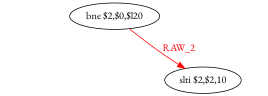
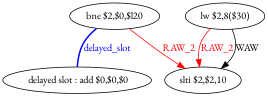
node "lw $2,8($30)": added
node "delayed slot : add $0,$0,$0": added
